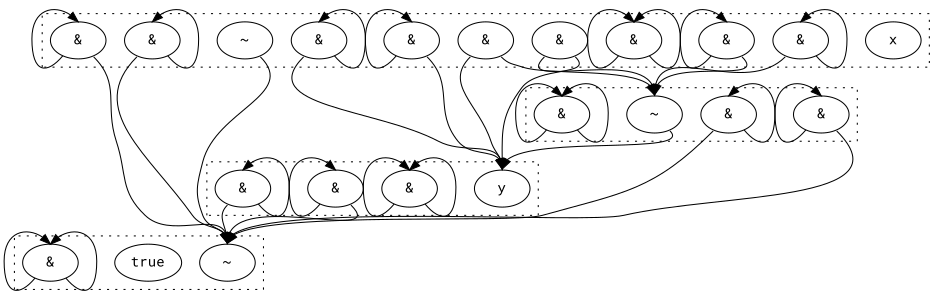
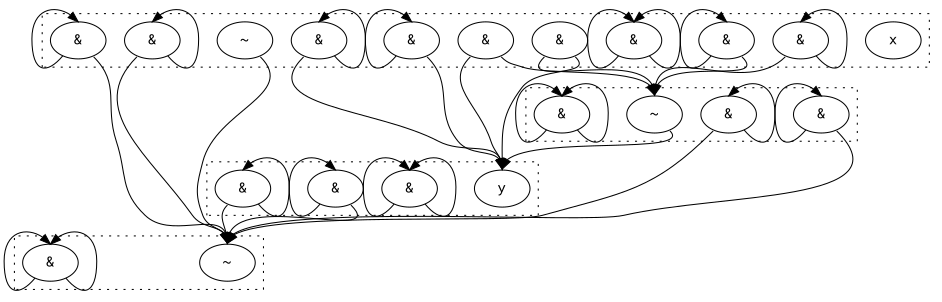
node "true": removed
